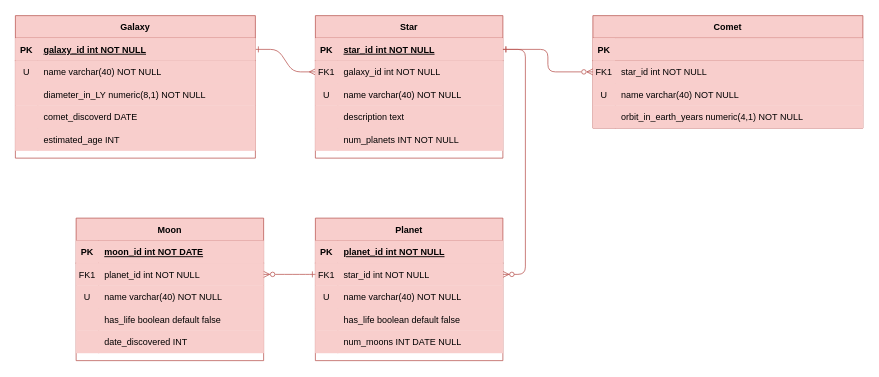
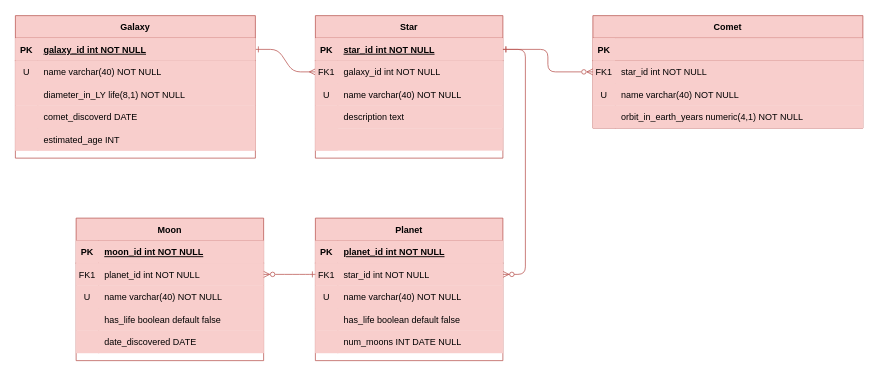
node "diameter_in_LY numeric(8,1) NOT NULL": label "diameter_in_LY numeric(8,1) NOT NULL" -> "diameter_in_LY life(8,1) NOT NULL"
node "num_planets INT NOT NULL": removed
node "moon_id int NOT DATE": label "moon_id int NOT DATE" -> "moon_id int NOT NULL"
node "date_discovered INT": label "date_discovered INT" -> "date_discovered DATE"
